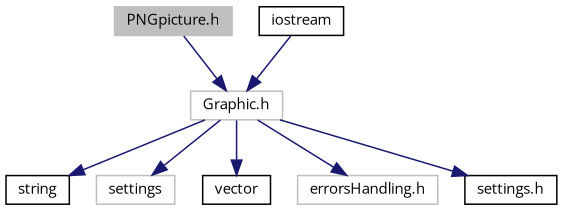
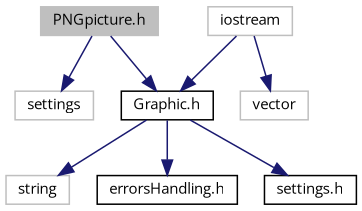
node "iostream": color black -> grey75
node "Graphic.h": color grey75 -> black
edge "Graphic.h" -> "vector": now "iostream" -> "vector"
edge "Graphic.h" -> "settings": now "PNGpicture.h" -> "settings"
node "string": color black -> grey75
node "vector": color black -> grey75
node "errorsHandling.h": color grey75 -> black
